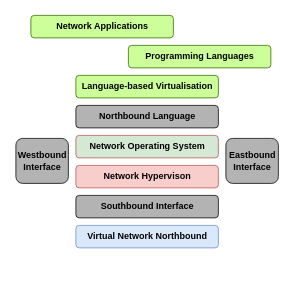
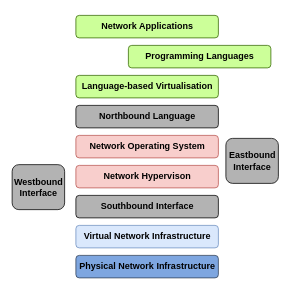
node "Network Applications": moved (102, 27) -> (147, 27)
node "Network Operating System": fillcolor #d5e8d4 -> #f8cecc
node "Westbound Interface": moved (42, 161) -> (38, 187)
node "Virtual Network Northbound": label "Virtual Network Northbound" -> "Virtual Network Infrastructure"
node "Physical Network Infrastructure": added
